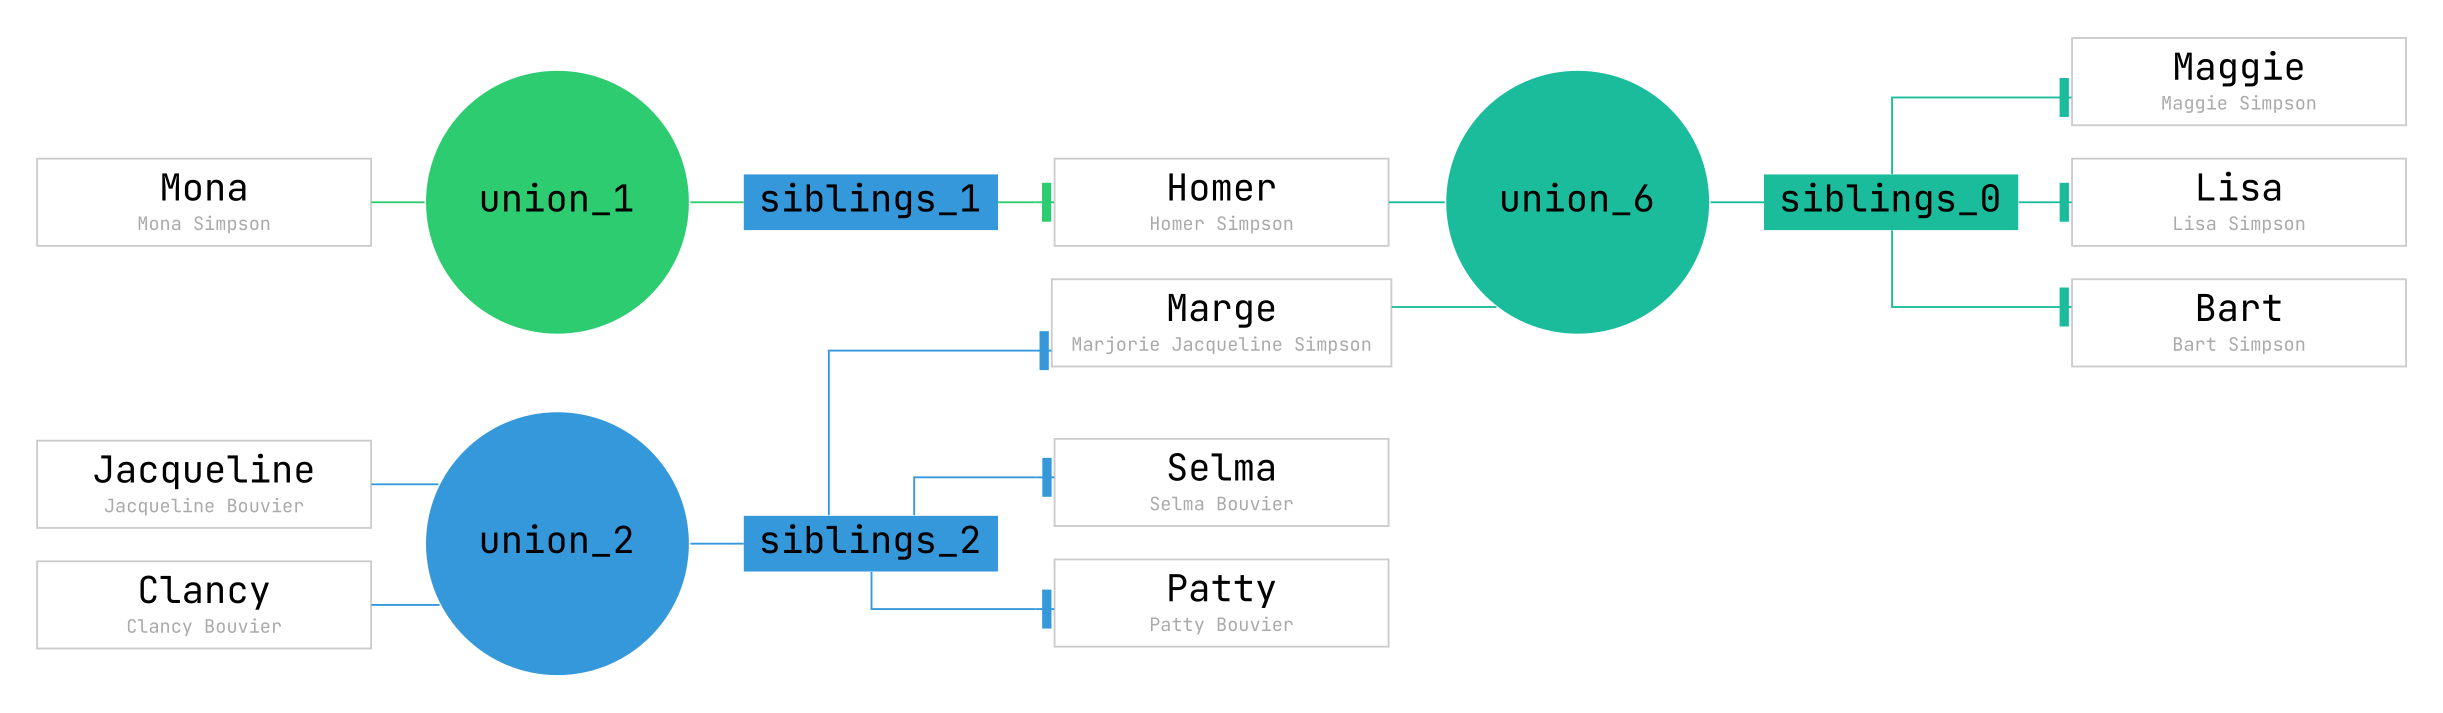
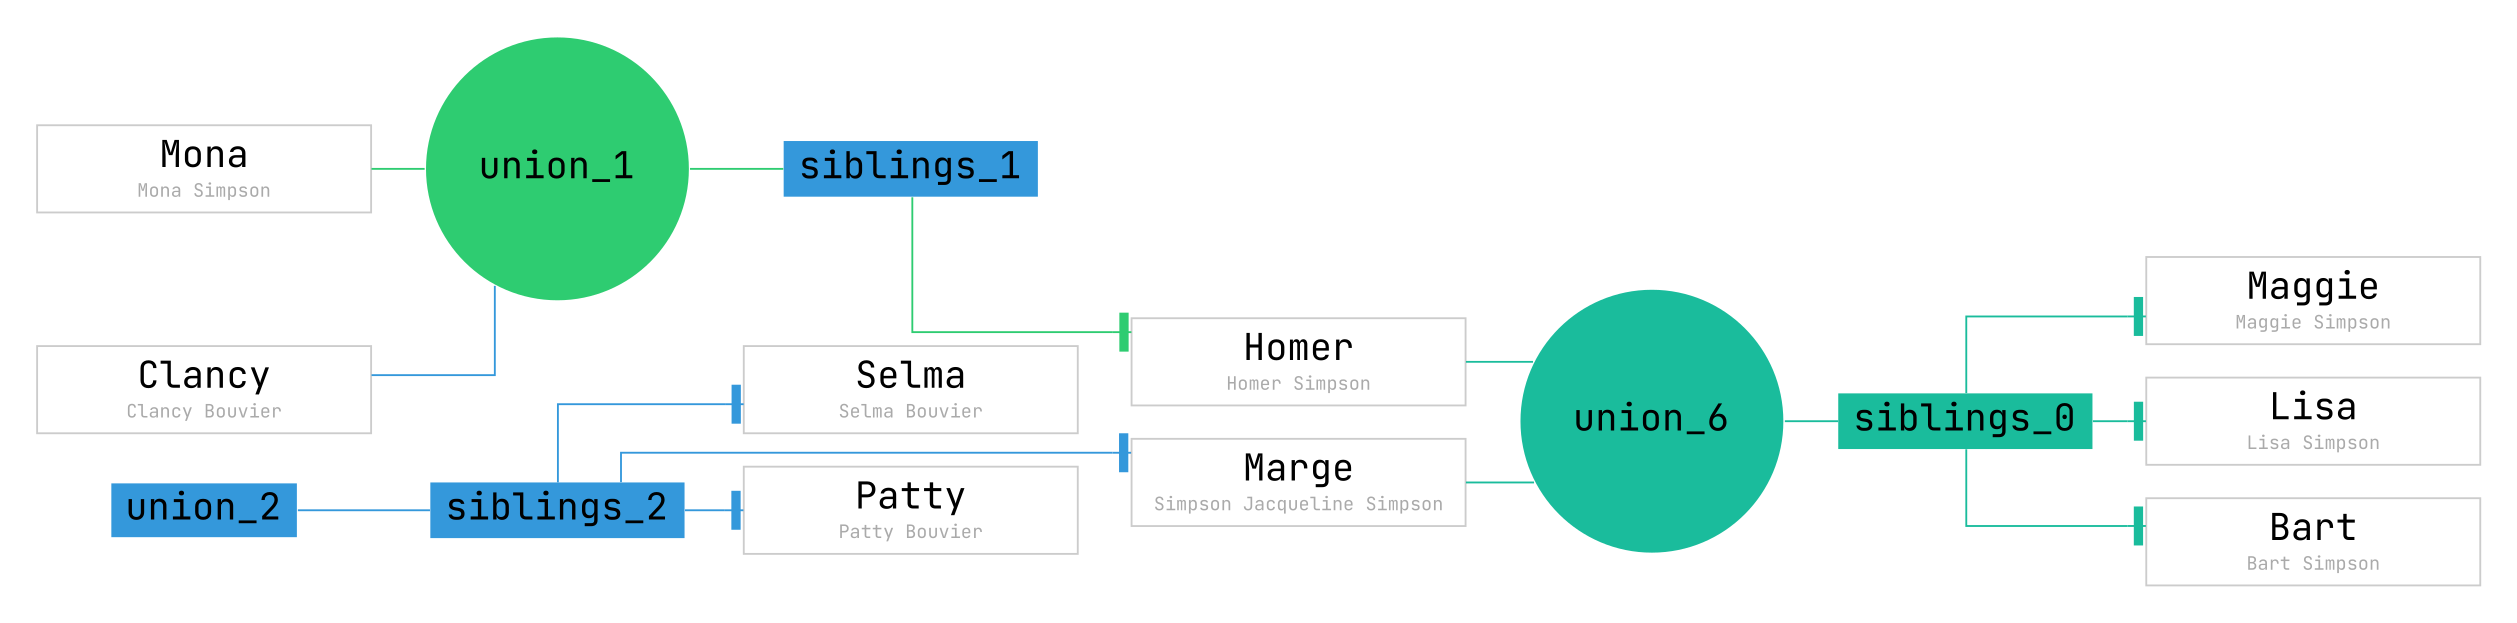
node "Marge": text "Marjorie Jacqueline Simpson" -> "Simpson Jacqueline Simpson"
node "Jacqueline": removed
node "union_2": shape circle -> box
edge "union_2" -- "Clancy": now "union_1" -- "Clancy"
